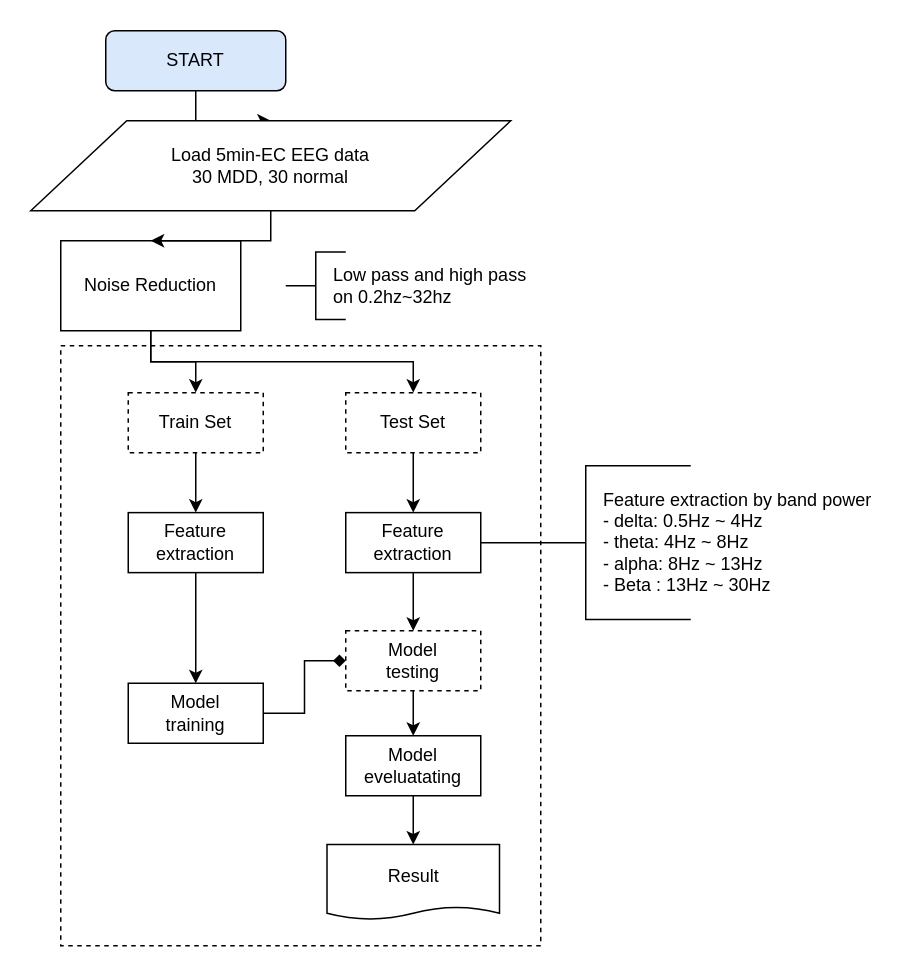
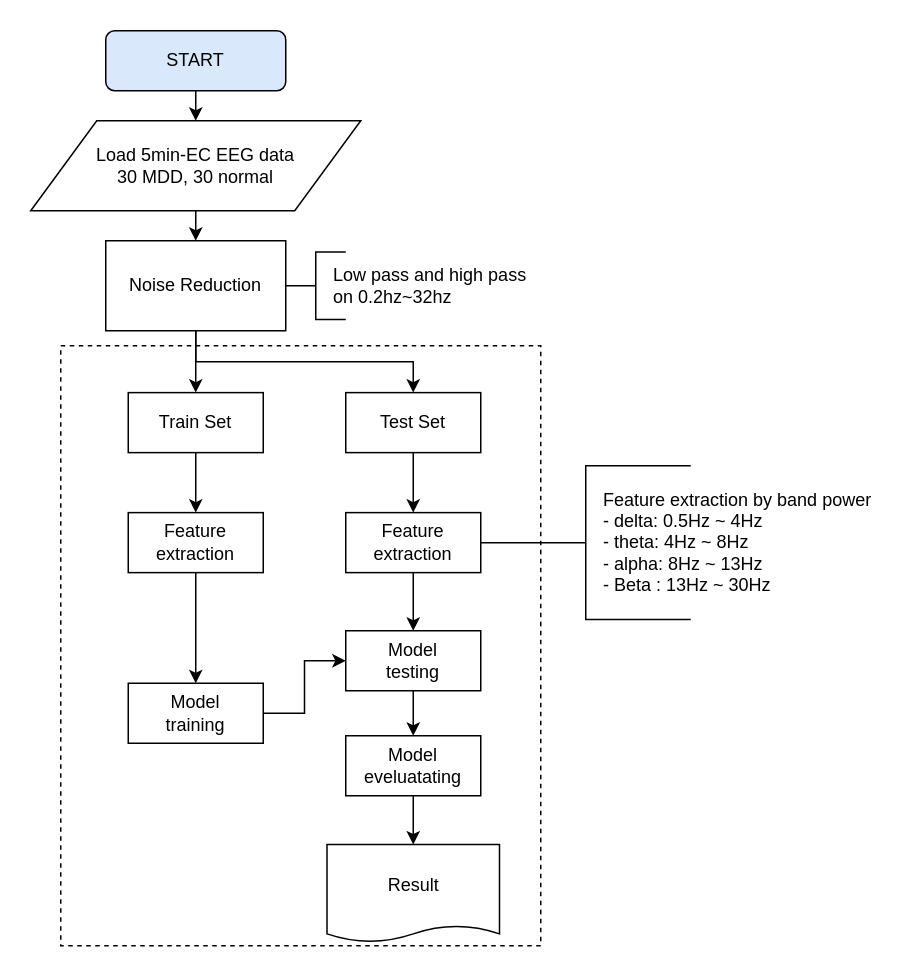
node "Load 5min-EC EEG data 30 MDD, 30 normal": size 480x90 -> 330x90
node "Noise Reduction": moved (151, 286) -> (196, 286)
node "Train Set": style dashed -> solid
node "Test Set": style dashed -> solid
edge "Model training" -> "Model testing": arrowhead diamond -> classic
node "Model testing": style dashed -> solid
node "Result": size 173x75 -> 173x98
